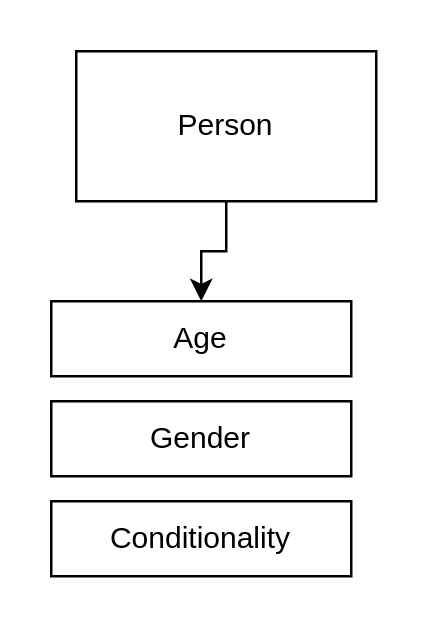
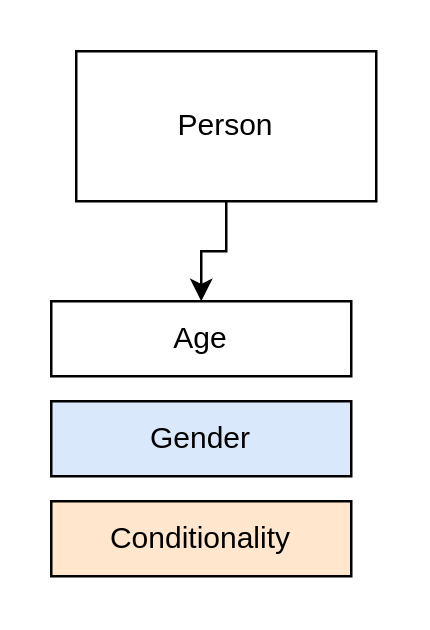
node "Gender": fillcolor #ffffff -> #dae8fc
node "Conditionality": fillcolor #ffffff -> #ffe6cc
